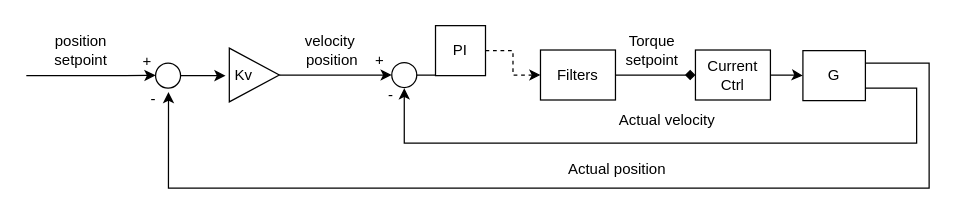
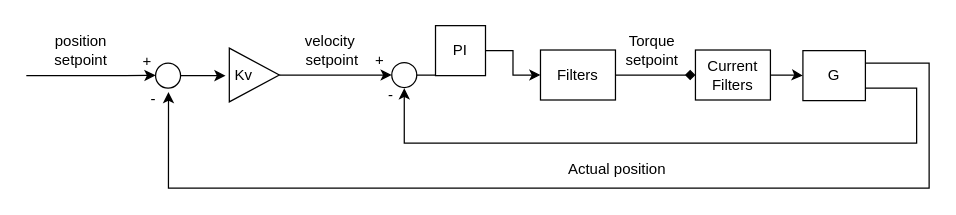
node "velocity position": label "velocity position" -> "velocity setpoint"
edge "PI" -> "Filters": style dashed -> solid
node "Current Ctrl": label "Current Ctrl" -> "Current Filters"
node "Actual velocity": removed
